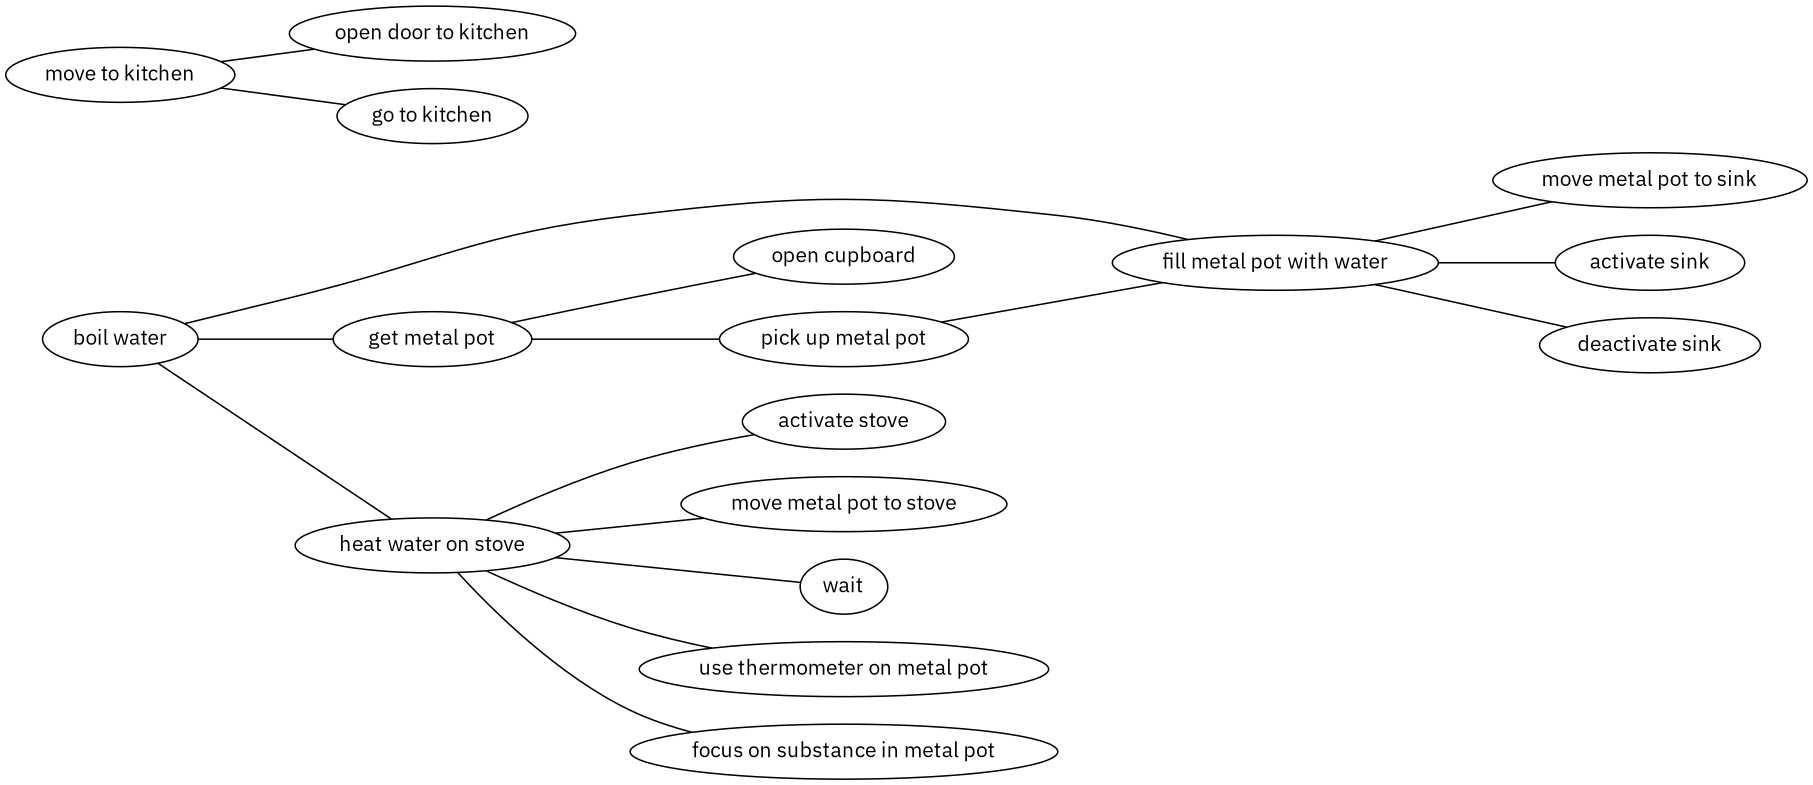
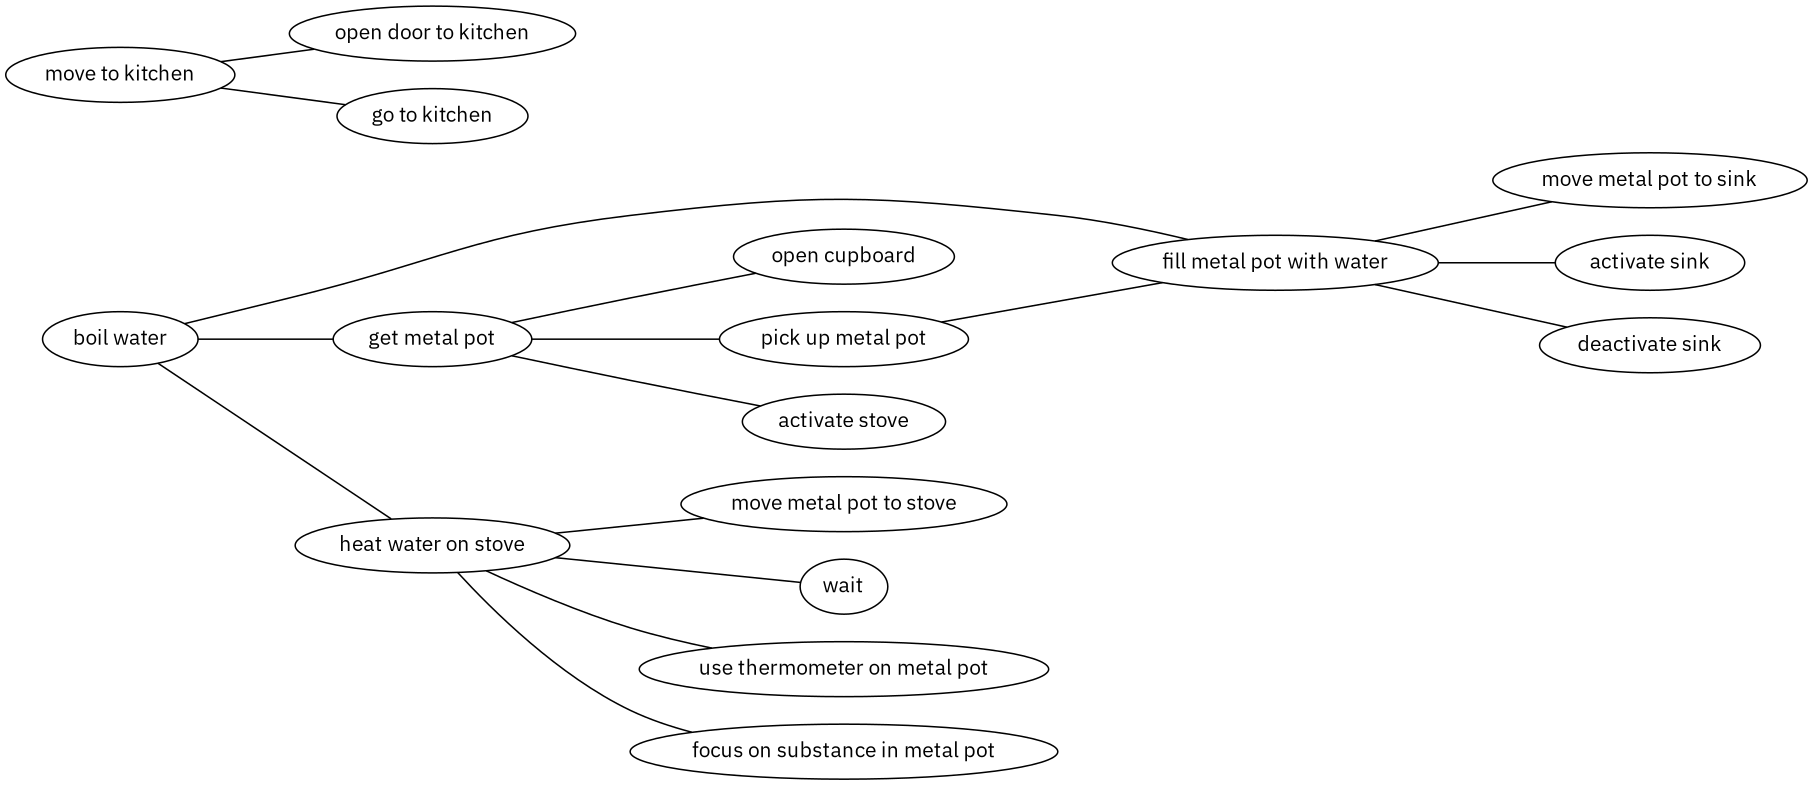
edge "activate stove" -- "heat water on stove": now "activate stove" -- "get metal pot"
